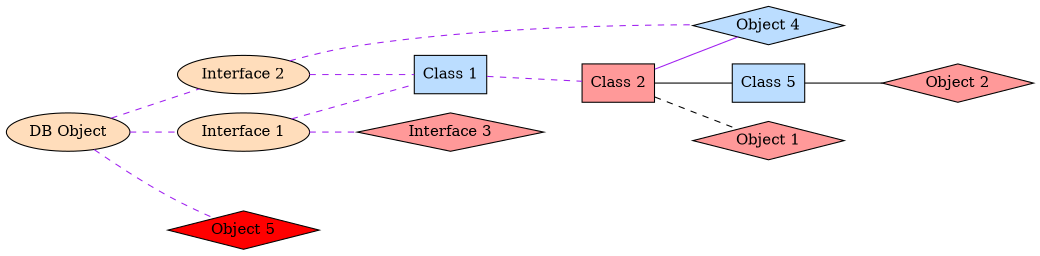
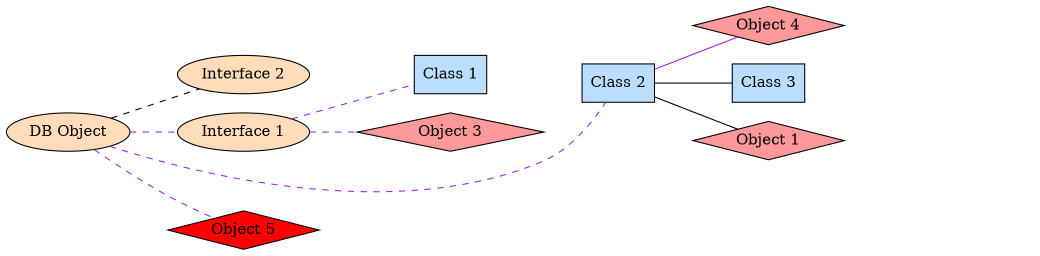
node "Object 4": fillcolor #bbddff -> #ff9999
edge "Object 4" -- "Interface 2": removed
edge "Interface 2" -- "Class 1": removed
edge "Class 1" -- "Class 2": now "DB Object" -- "Class 2"
node "Class 2": fillcolor #ff9999 -> #bbddff
node "Class 5": label "Class 5" -> "Class 3"
node "Object 2": removed
edge "Interface 2" -- "DB Object": color purple -> black
edge "Class 2" -- "Object 1": style dashed -> solid
node "Interface 3": label "Interface 3" -> "Object 3"
